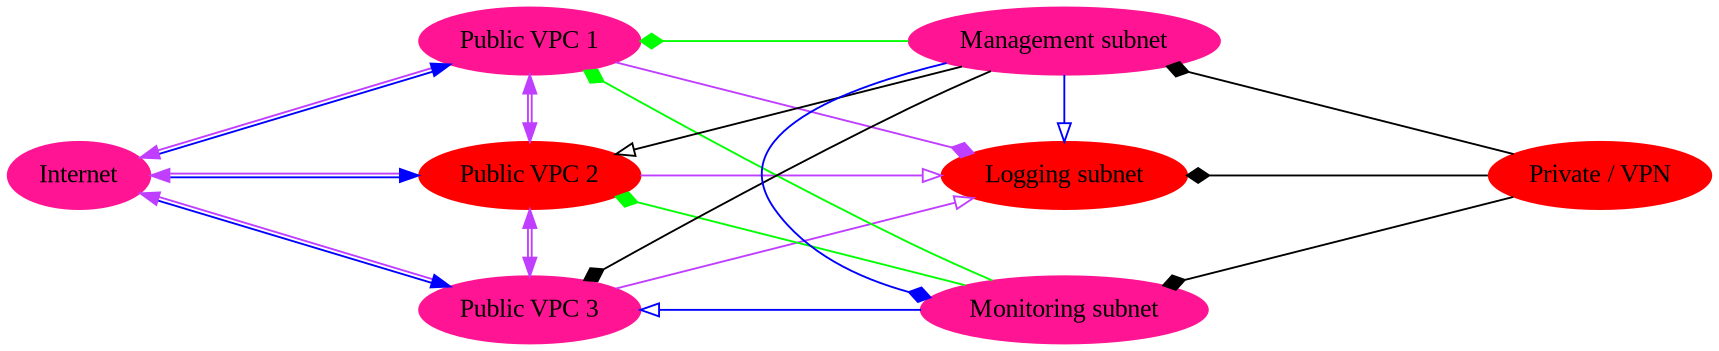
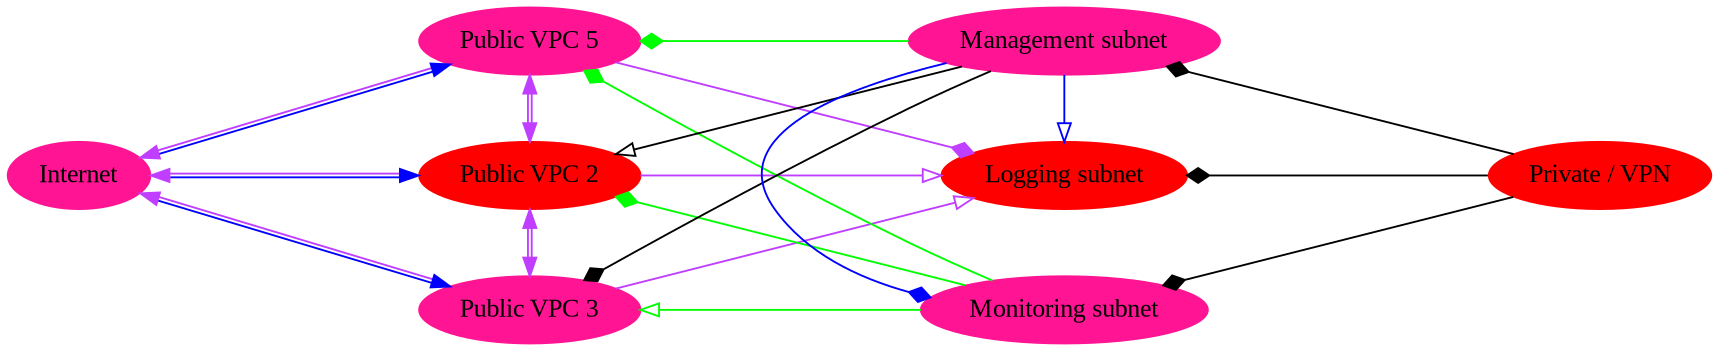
node "Public VPC 1": label "Public VPC 1" -> "Public VPC 5"
edge "Monitoring subnet" -> "Public VPC 3": color blue -> green
